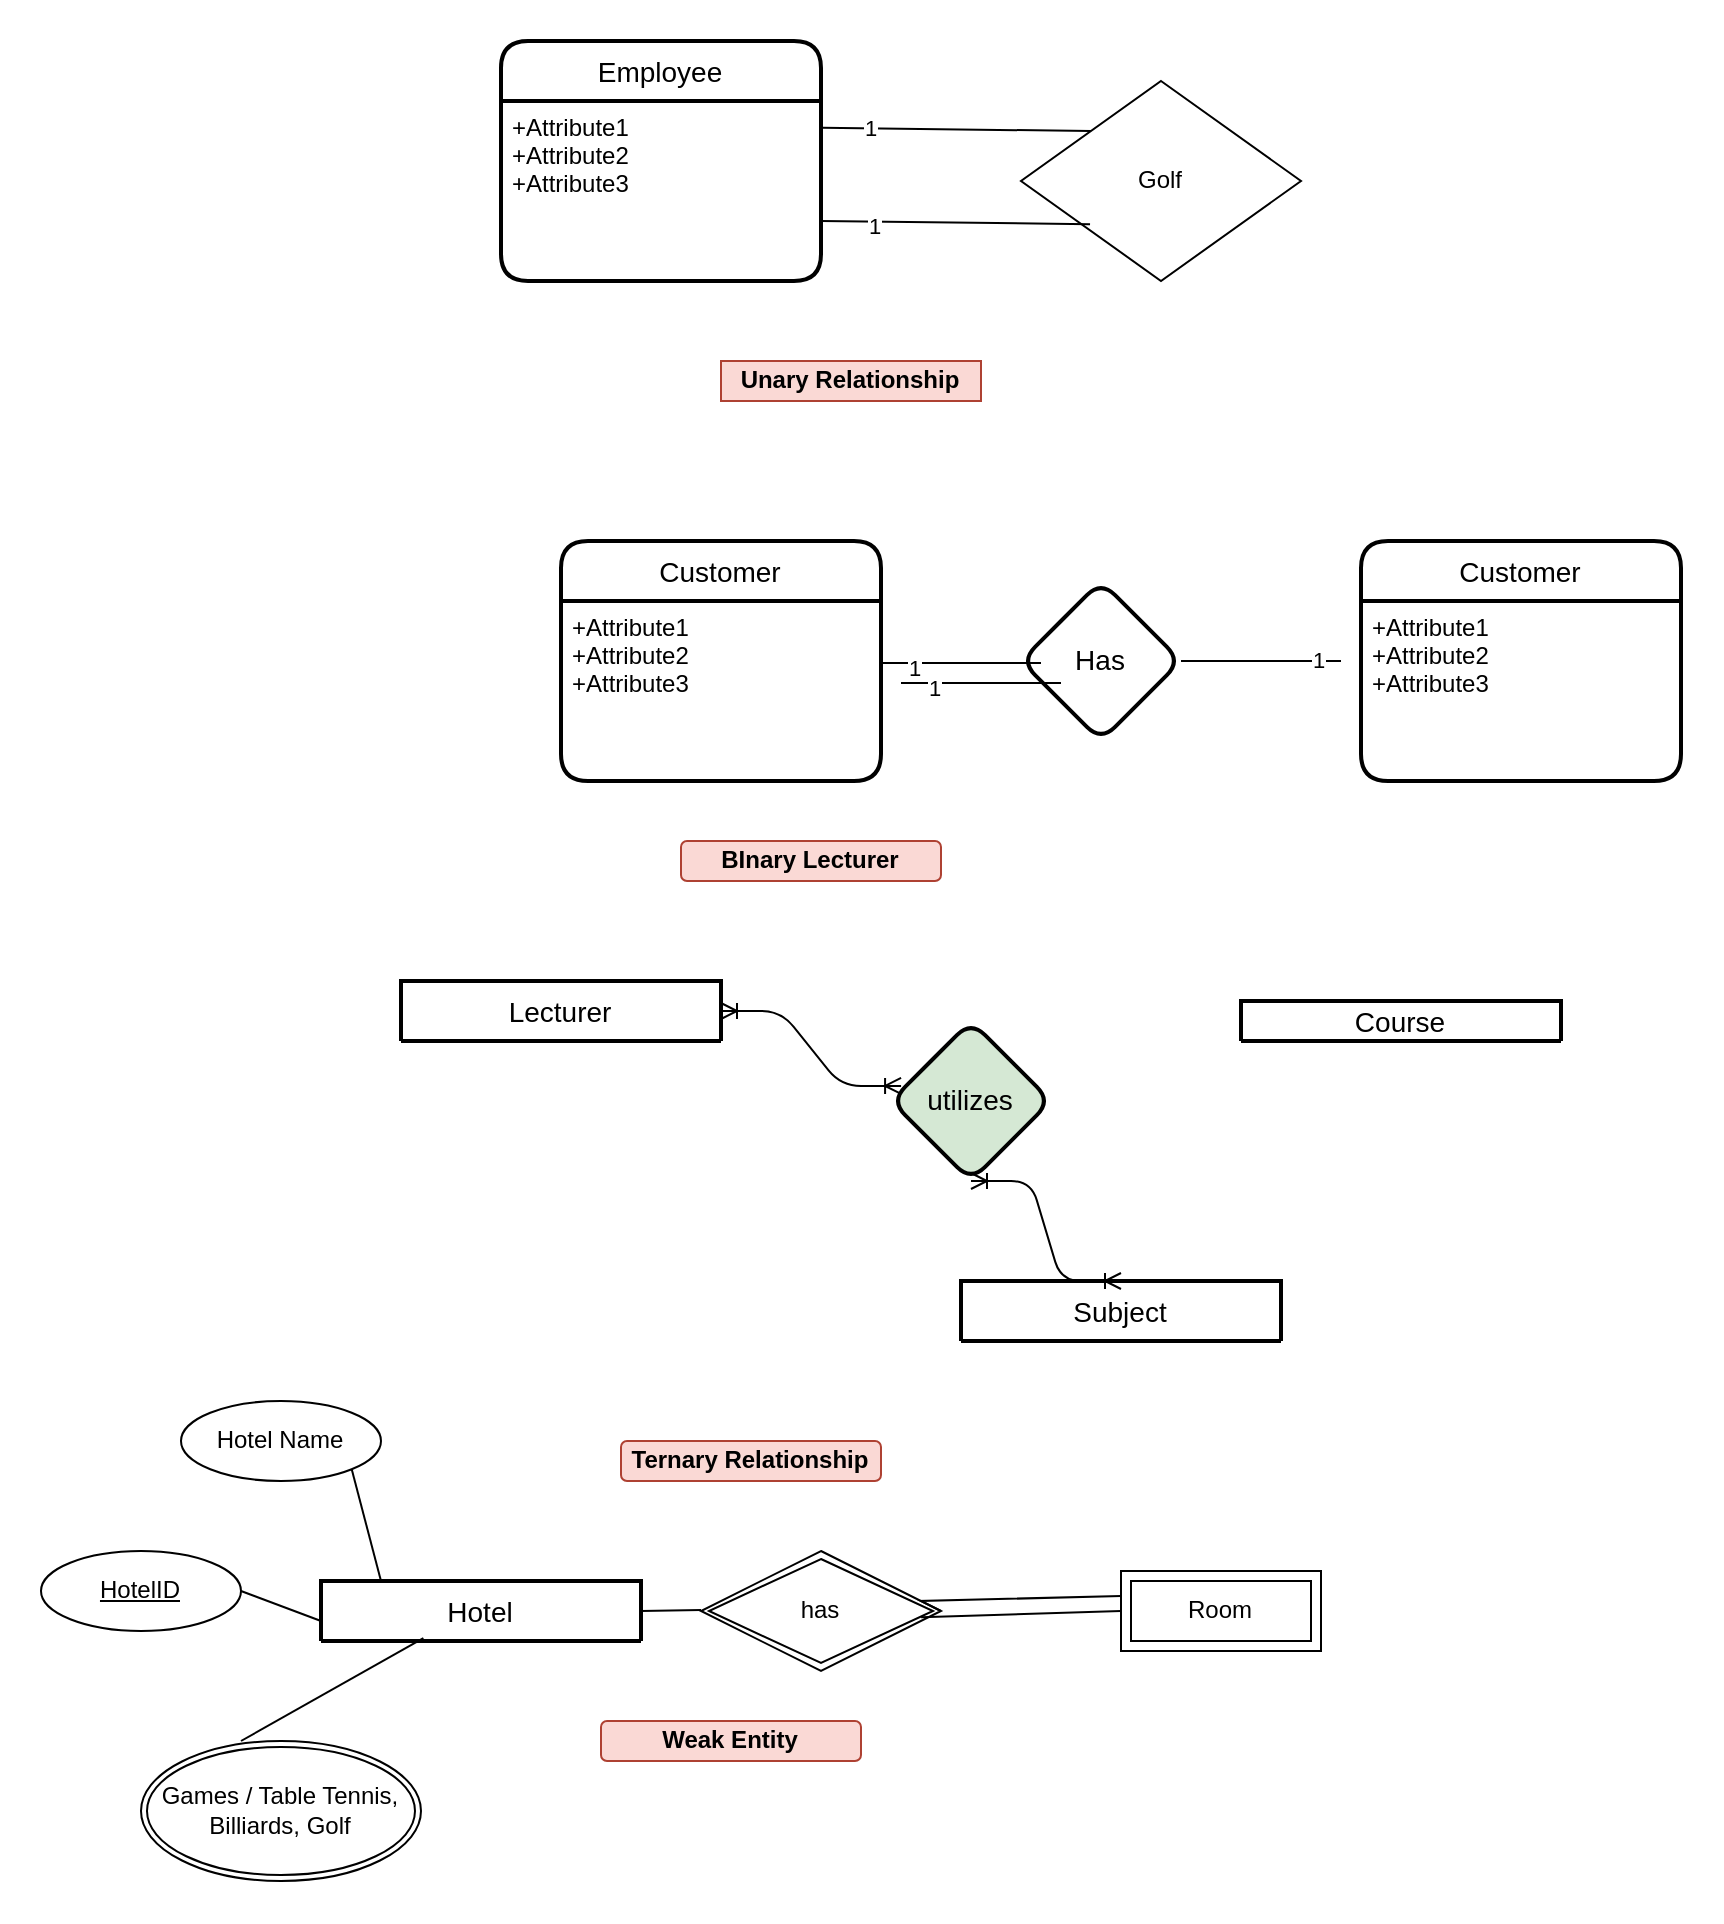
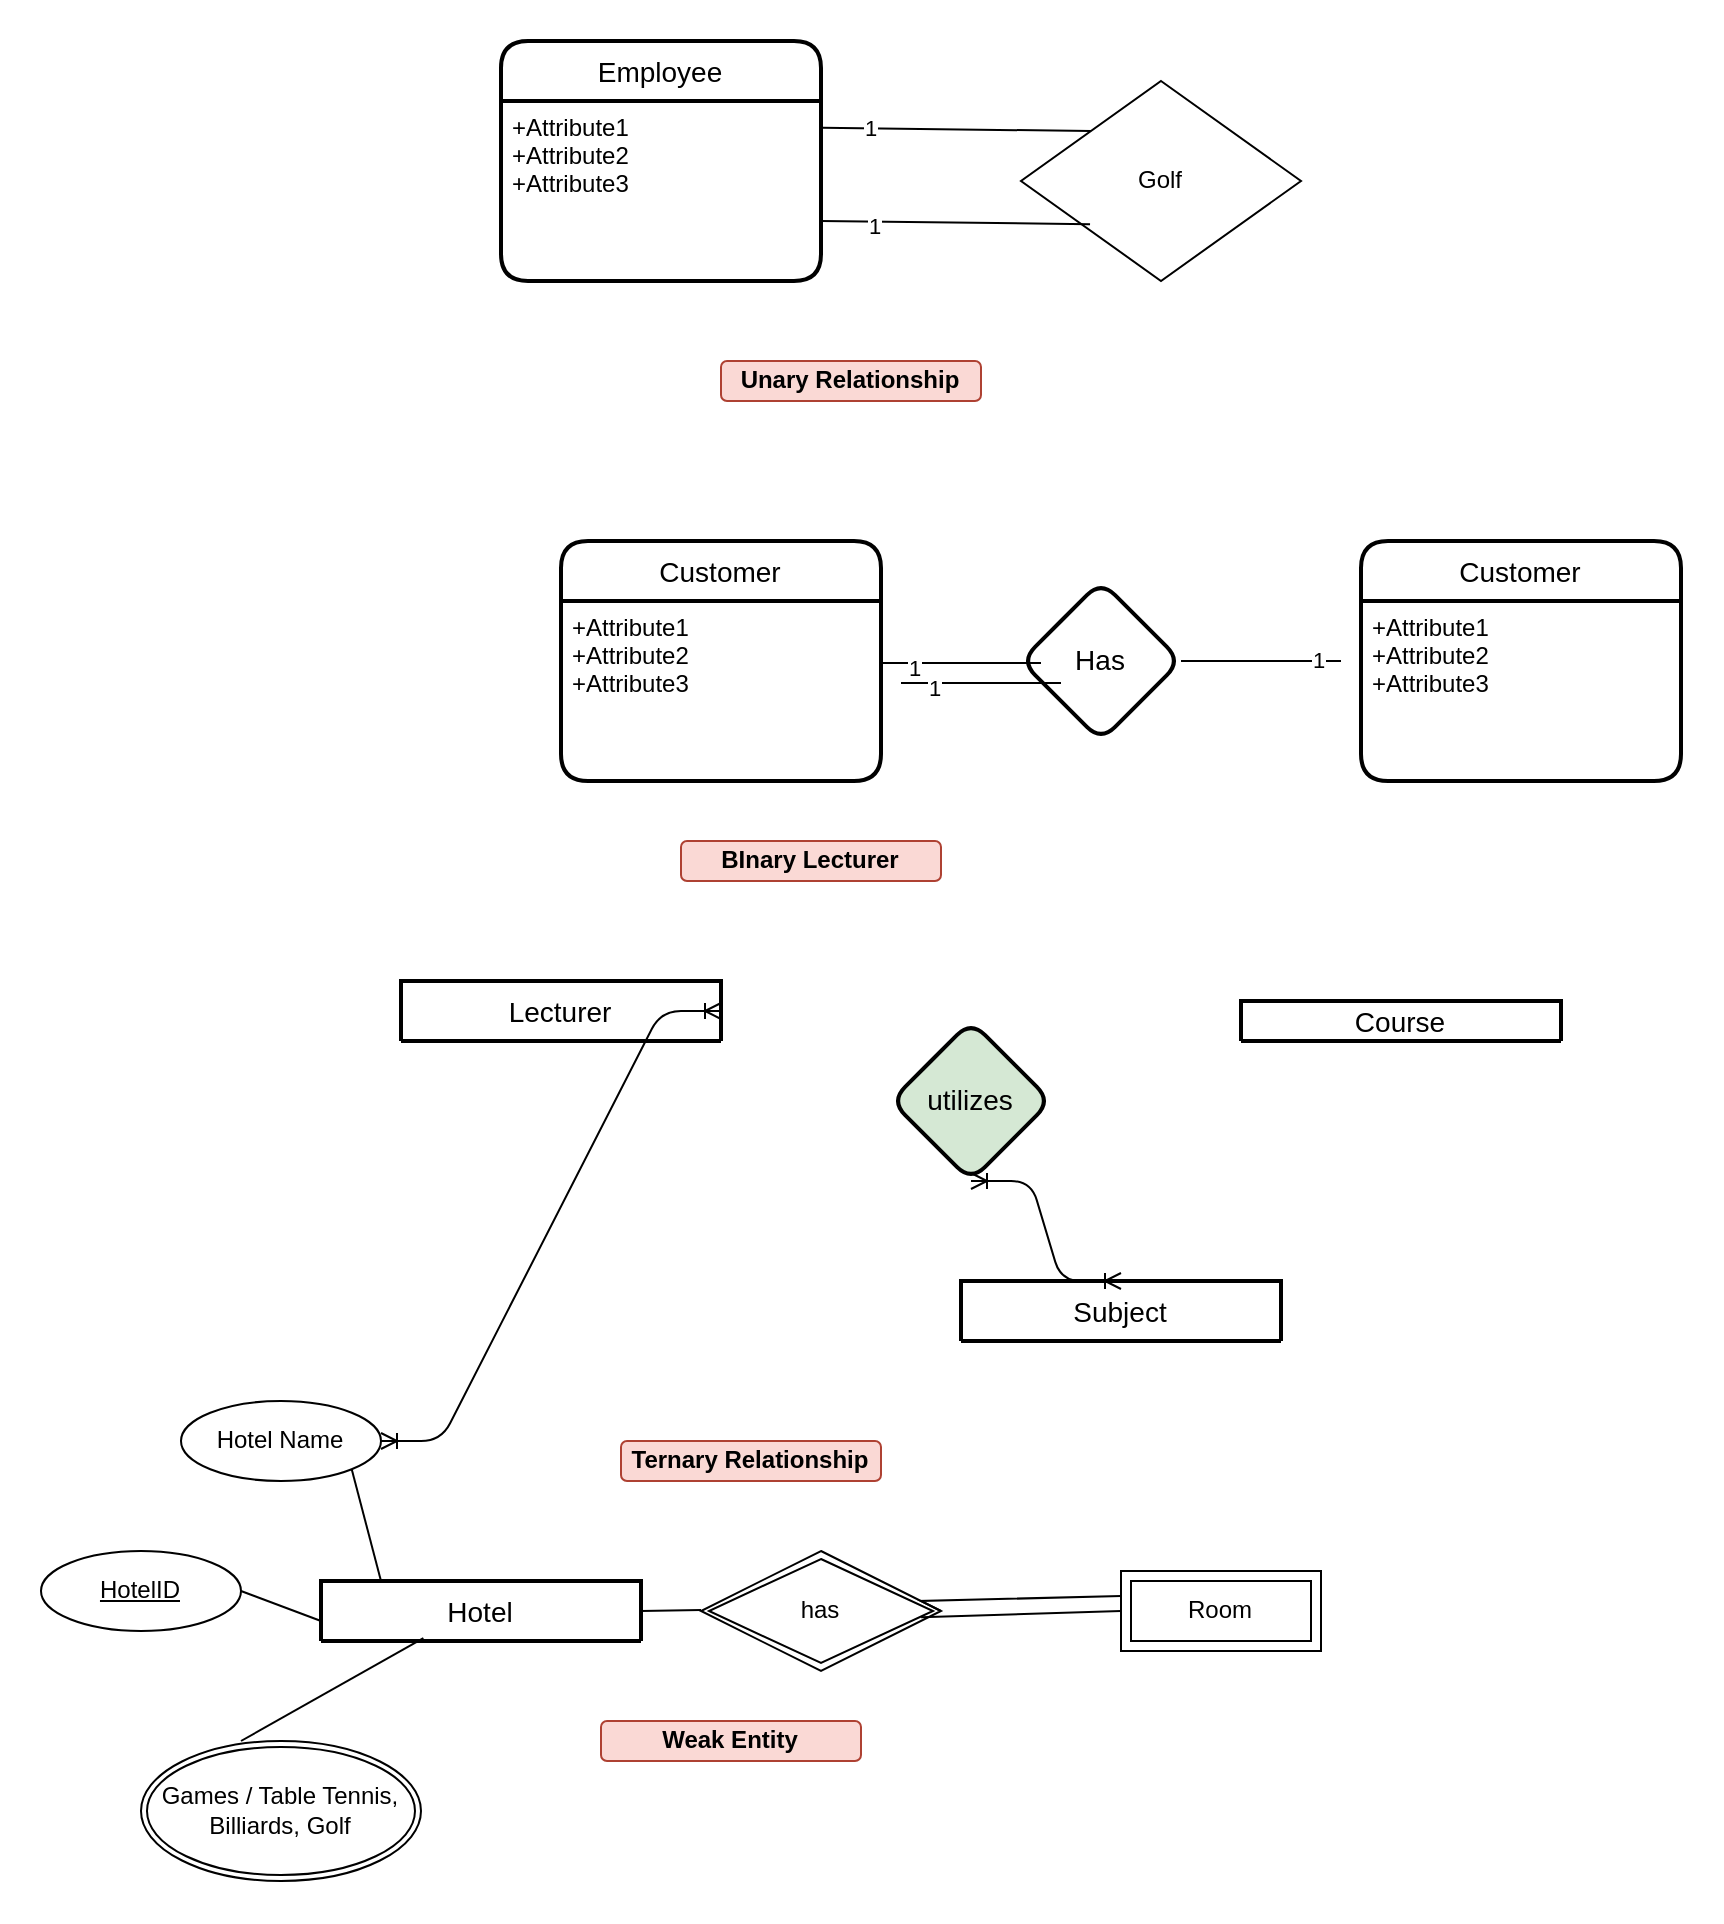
node "Unary Relationship": shape rectangle -> rounded rectangle
edge "Lecturer" -- "utilizes": now "Lecturer" -- "Hotel Name"
